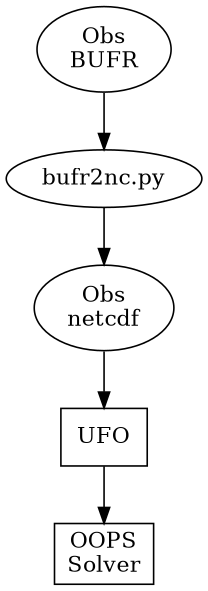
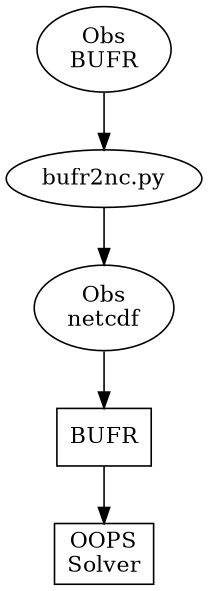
node "UFO": label "UFO" -> "BUFR"
